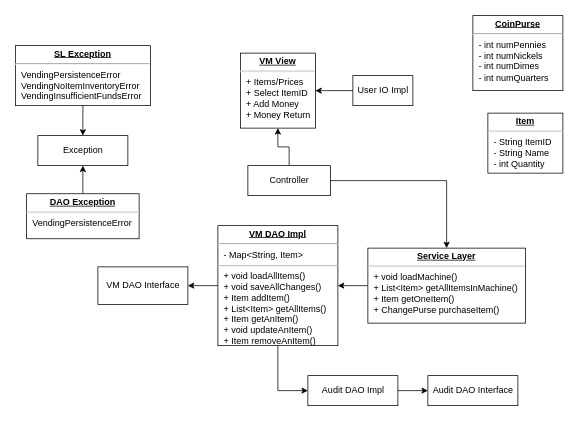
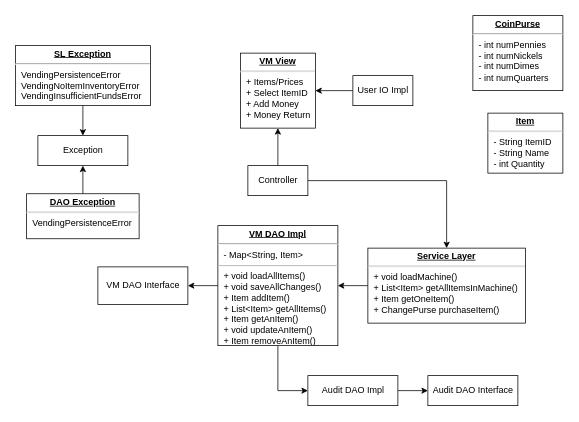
node "Controller": size 83x30 -> 60x30
